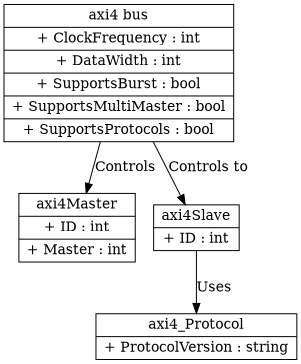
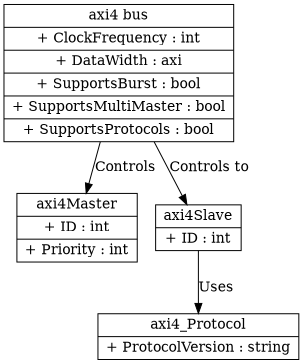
node "axi4 bus": text "+ DataWidth : int" -> "+ DataWidth : axi"
node "axi4Master": text "+ Master : int" -> "+ Priority : int"
